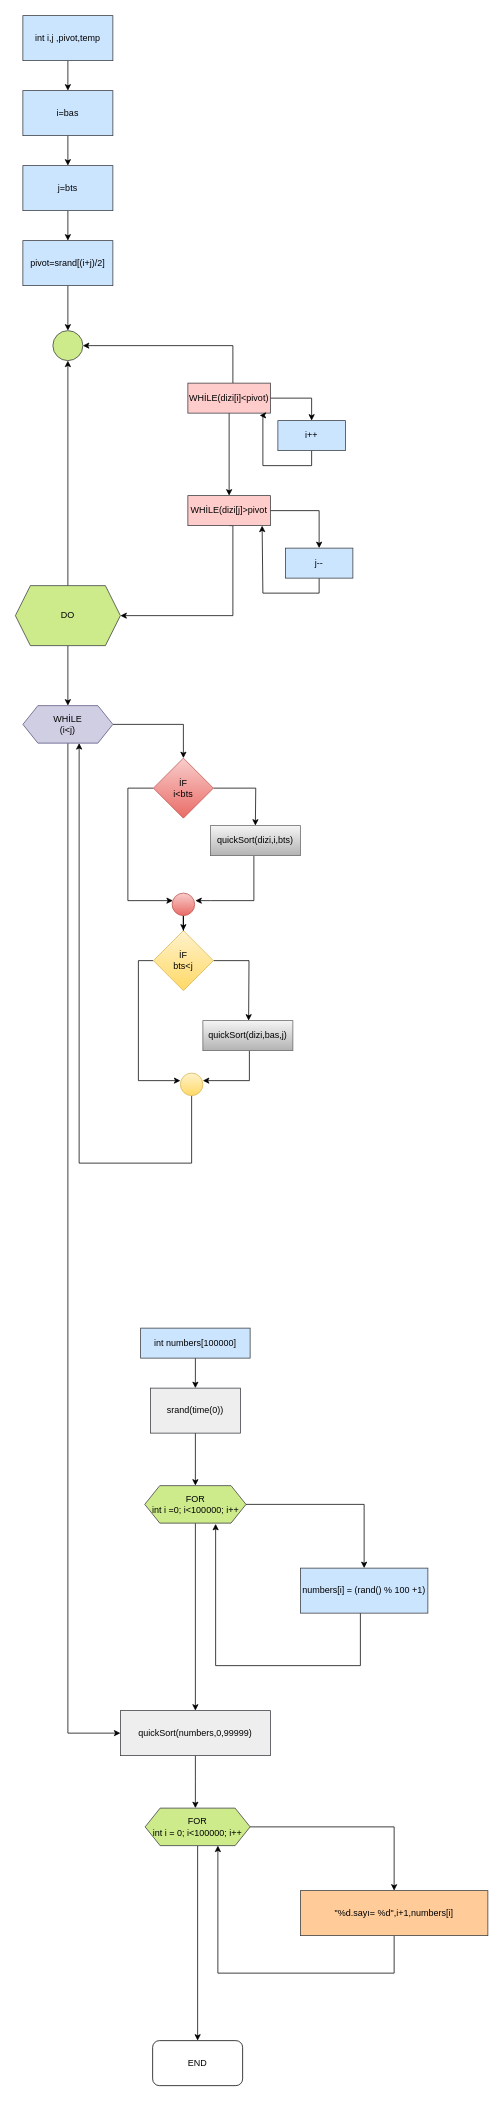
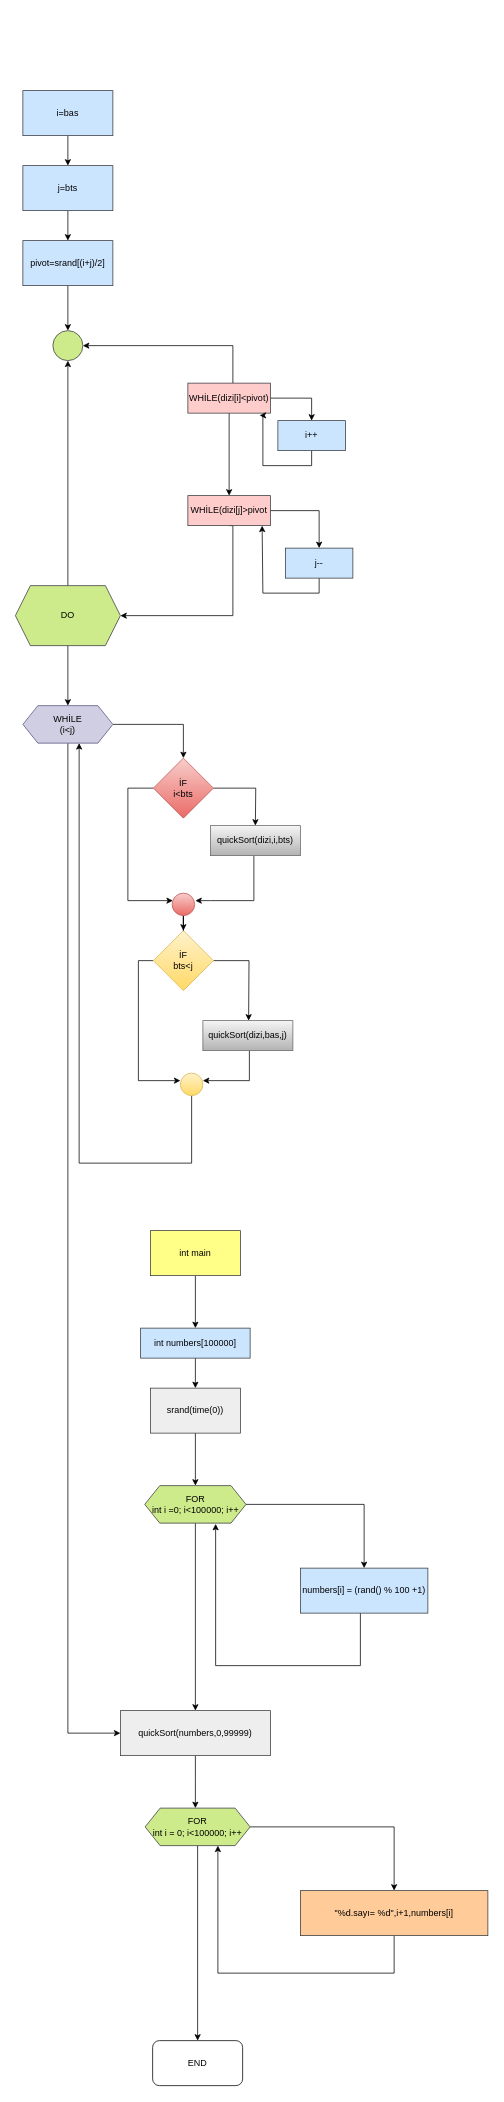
node "int i,j ,pivot,temp": removed
edge "int i,j ,pivot,temp" -> "i=bas": removed
node "int main": added
edge "int main" -> "int numbers[100000]": added
